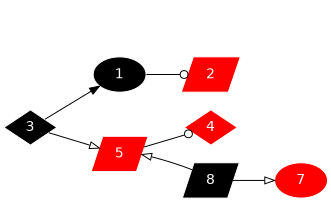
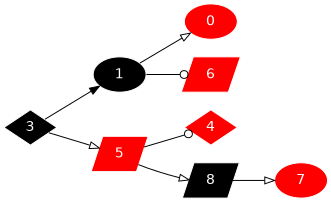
node "0": added
node "2": label "2" -> "6"
edge "8" -> "5": reversed
